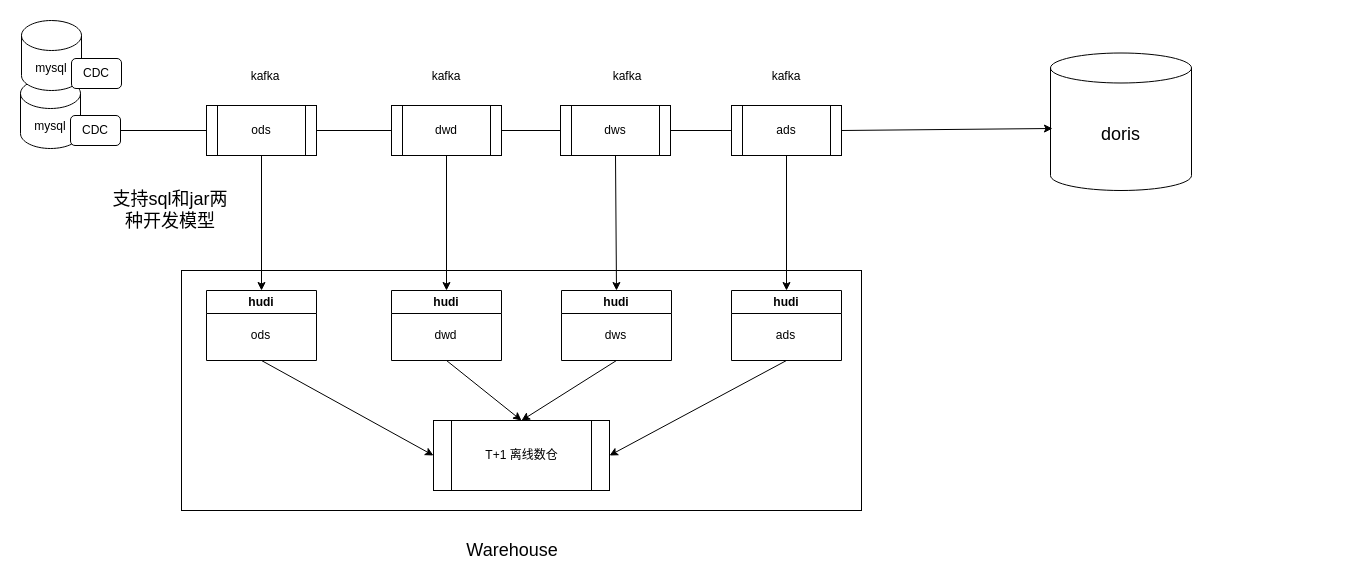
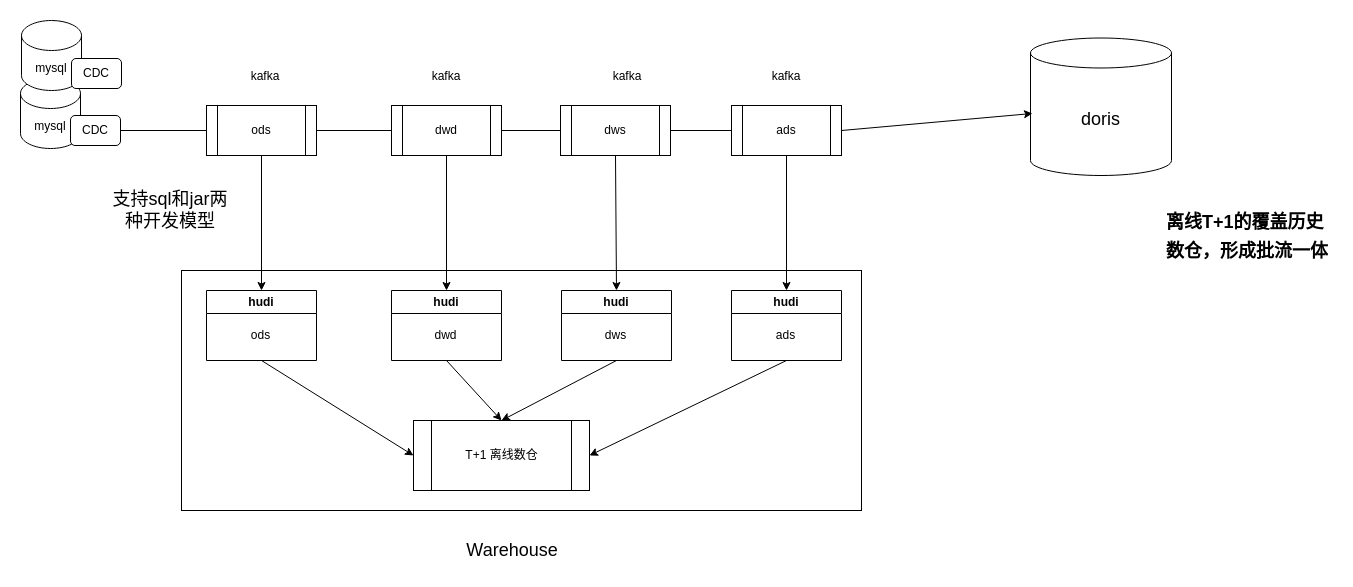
node "doris": moved (1121, 122) -> (1101, 107)
node "离线T+1的覆盖历史数仓，形成批流一体": added
node "T+1 离线数仓": moved (522, 456) -> (502, 456)
